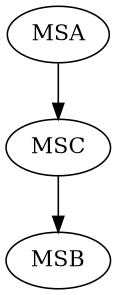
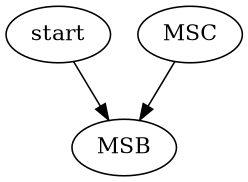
node "MSA": removed
node "start": added
